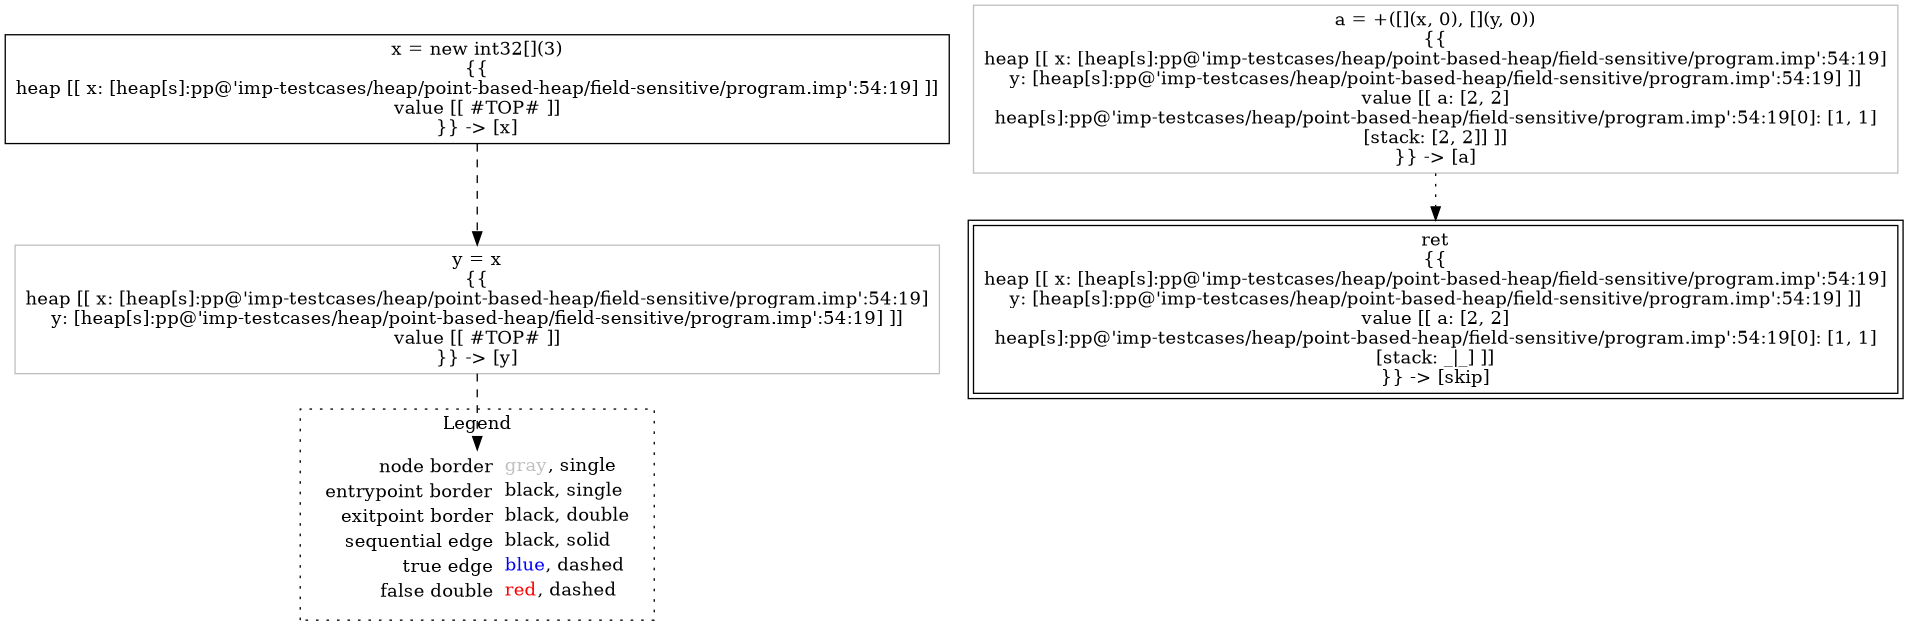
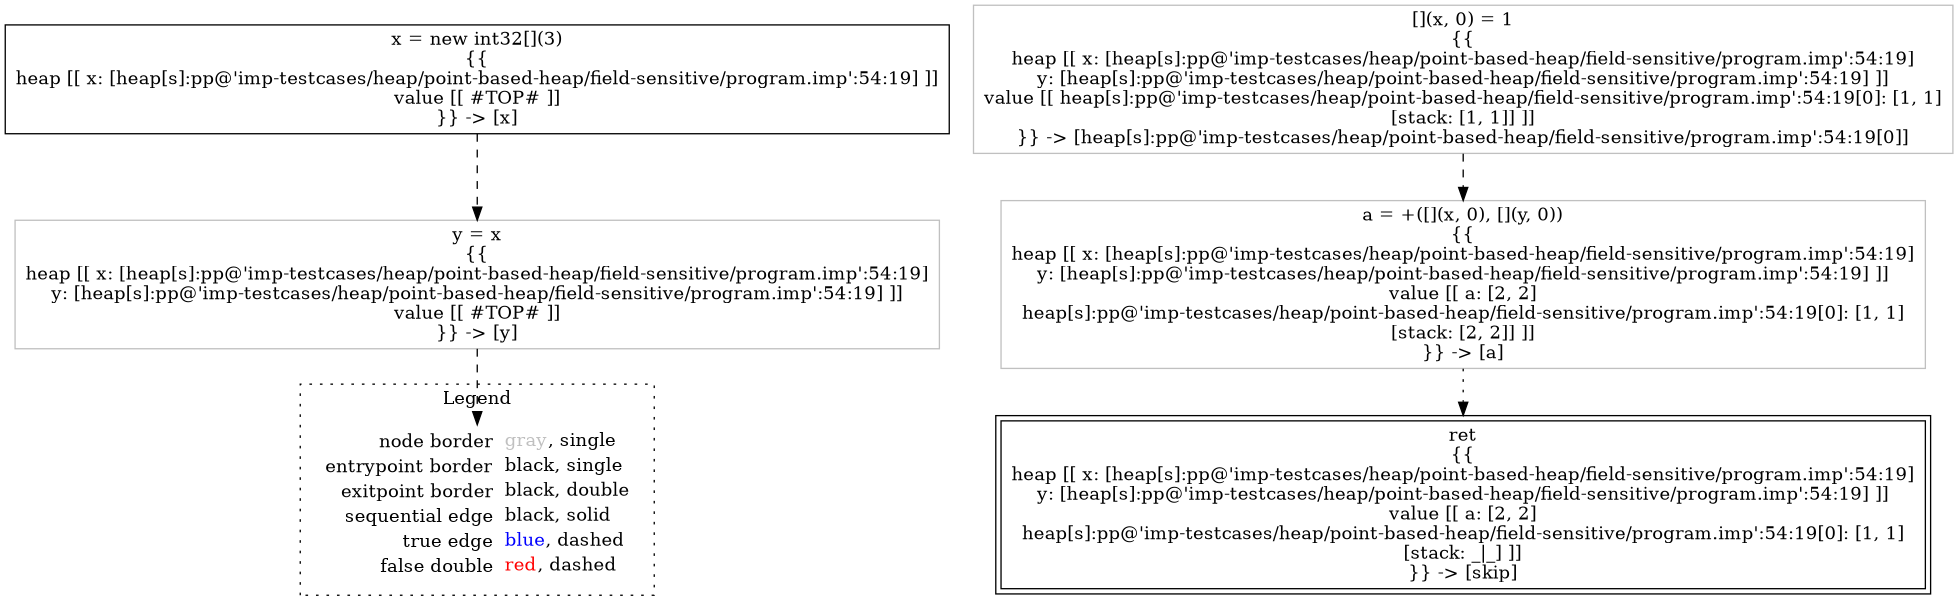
node "[](x, 0) = 1": added
